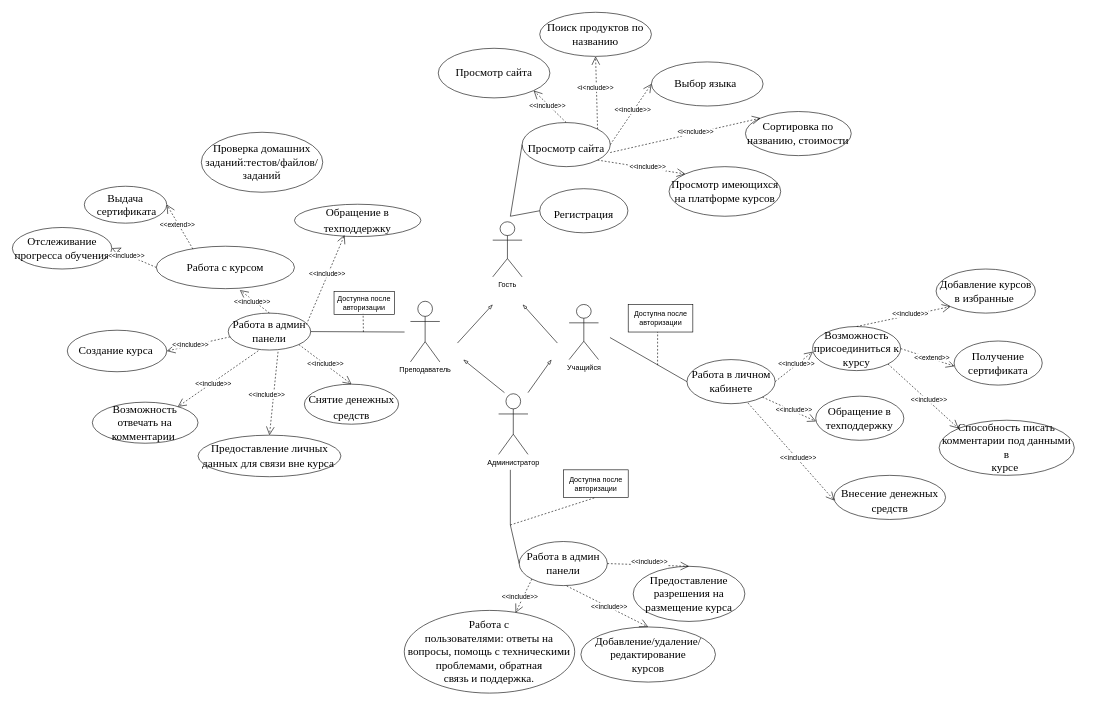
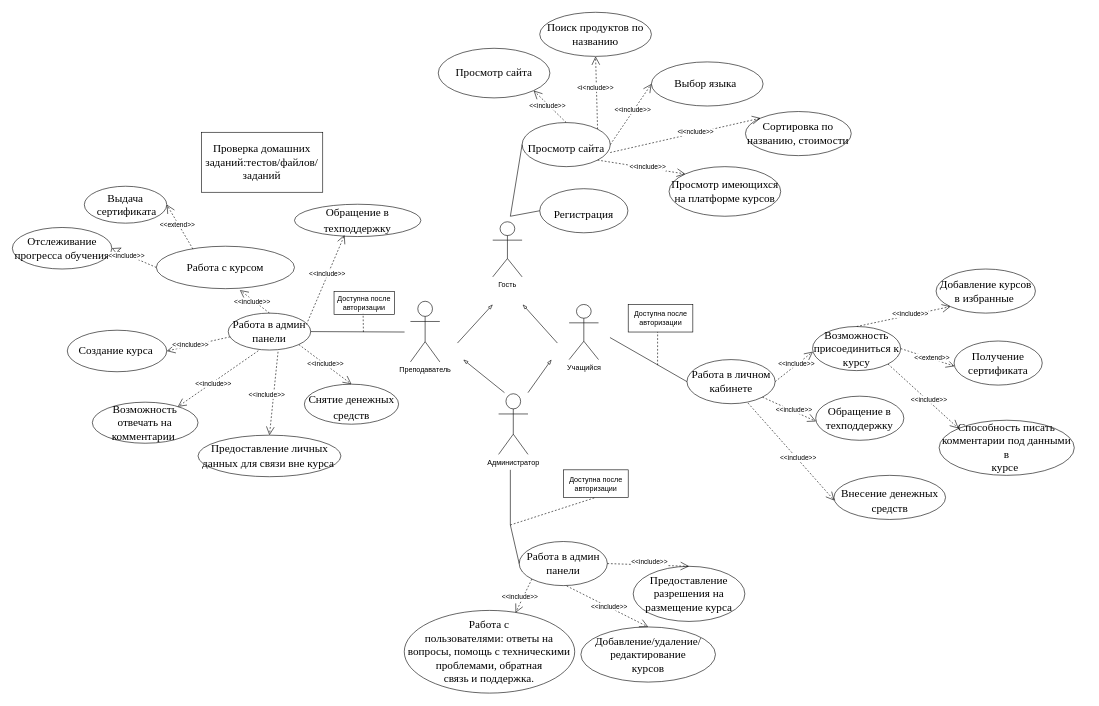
node "Проверка домашних заданий:тестов/файлов/заданий": shape ellipse -> rectangle
